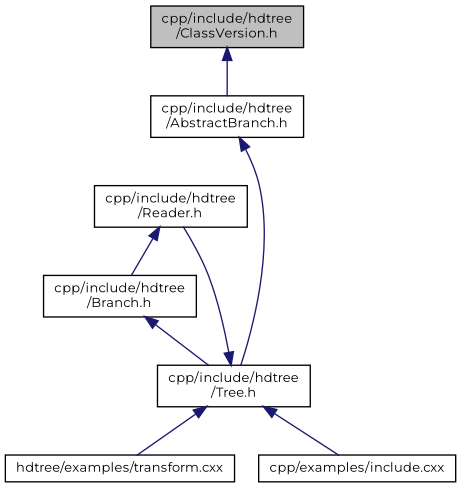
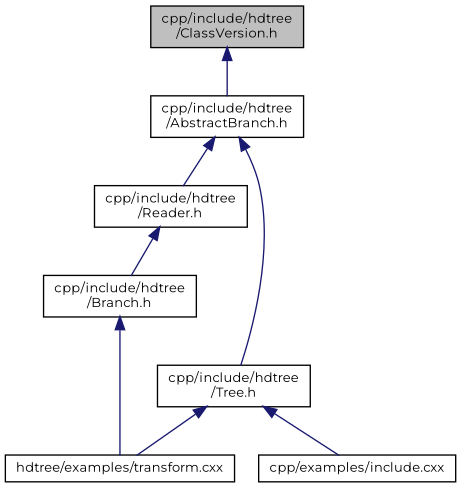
edge "cpp/include/hdtree /Reader.h" -> "cpp/include/hdtree /Tree.h": now "cpp/include/hdtree /Reader.h" -> "cpp/include/hdtree /AbstractBranch.h"
edge "cpp/include/hdtree /Tree.h" -> "cpp/include/hdtree /Branch.h": now "hdtree/examples/transform.cxx" -> "cpp/include/hdtree /Branch.h"
